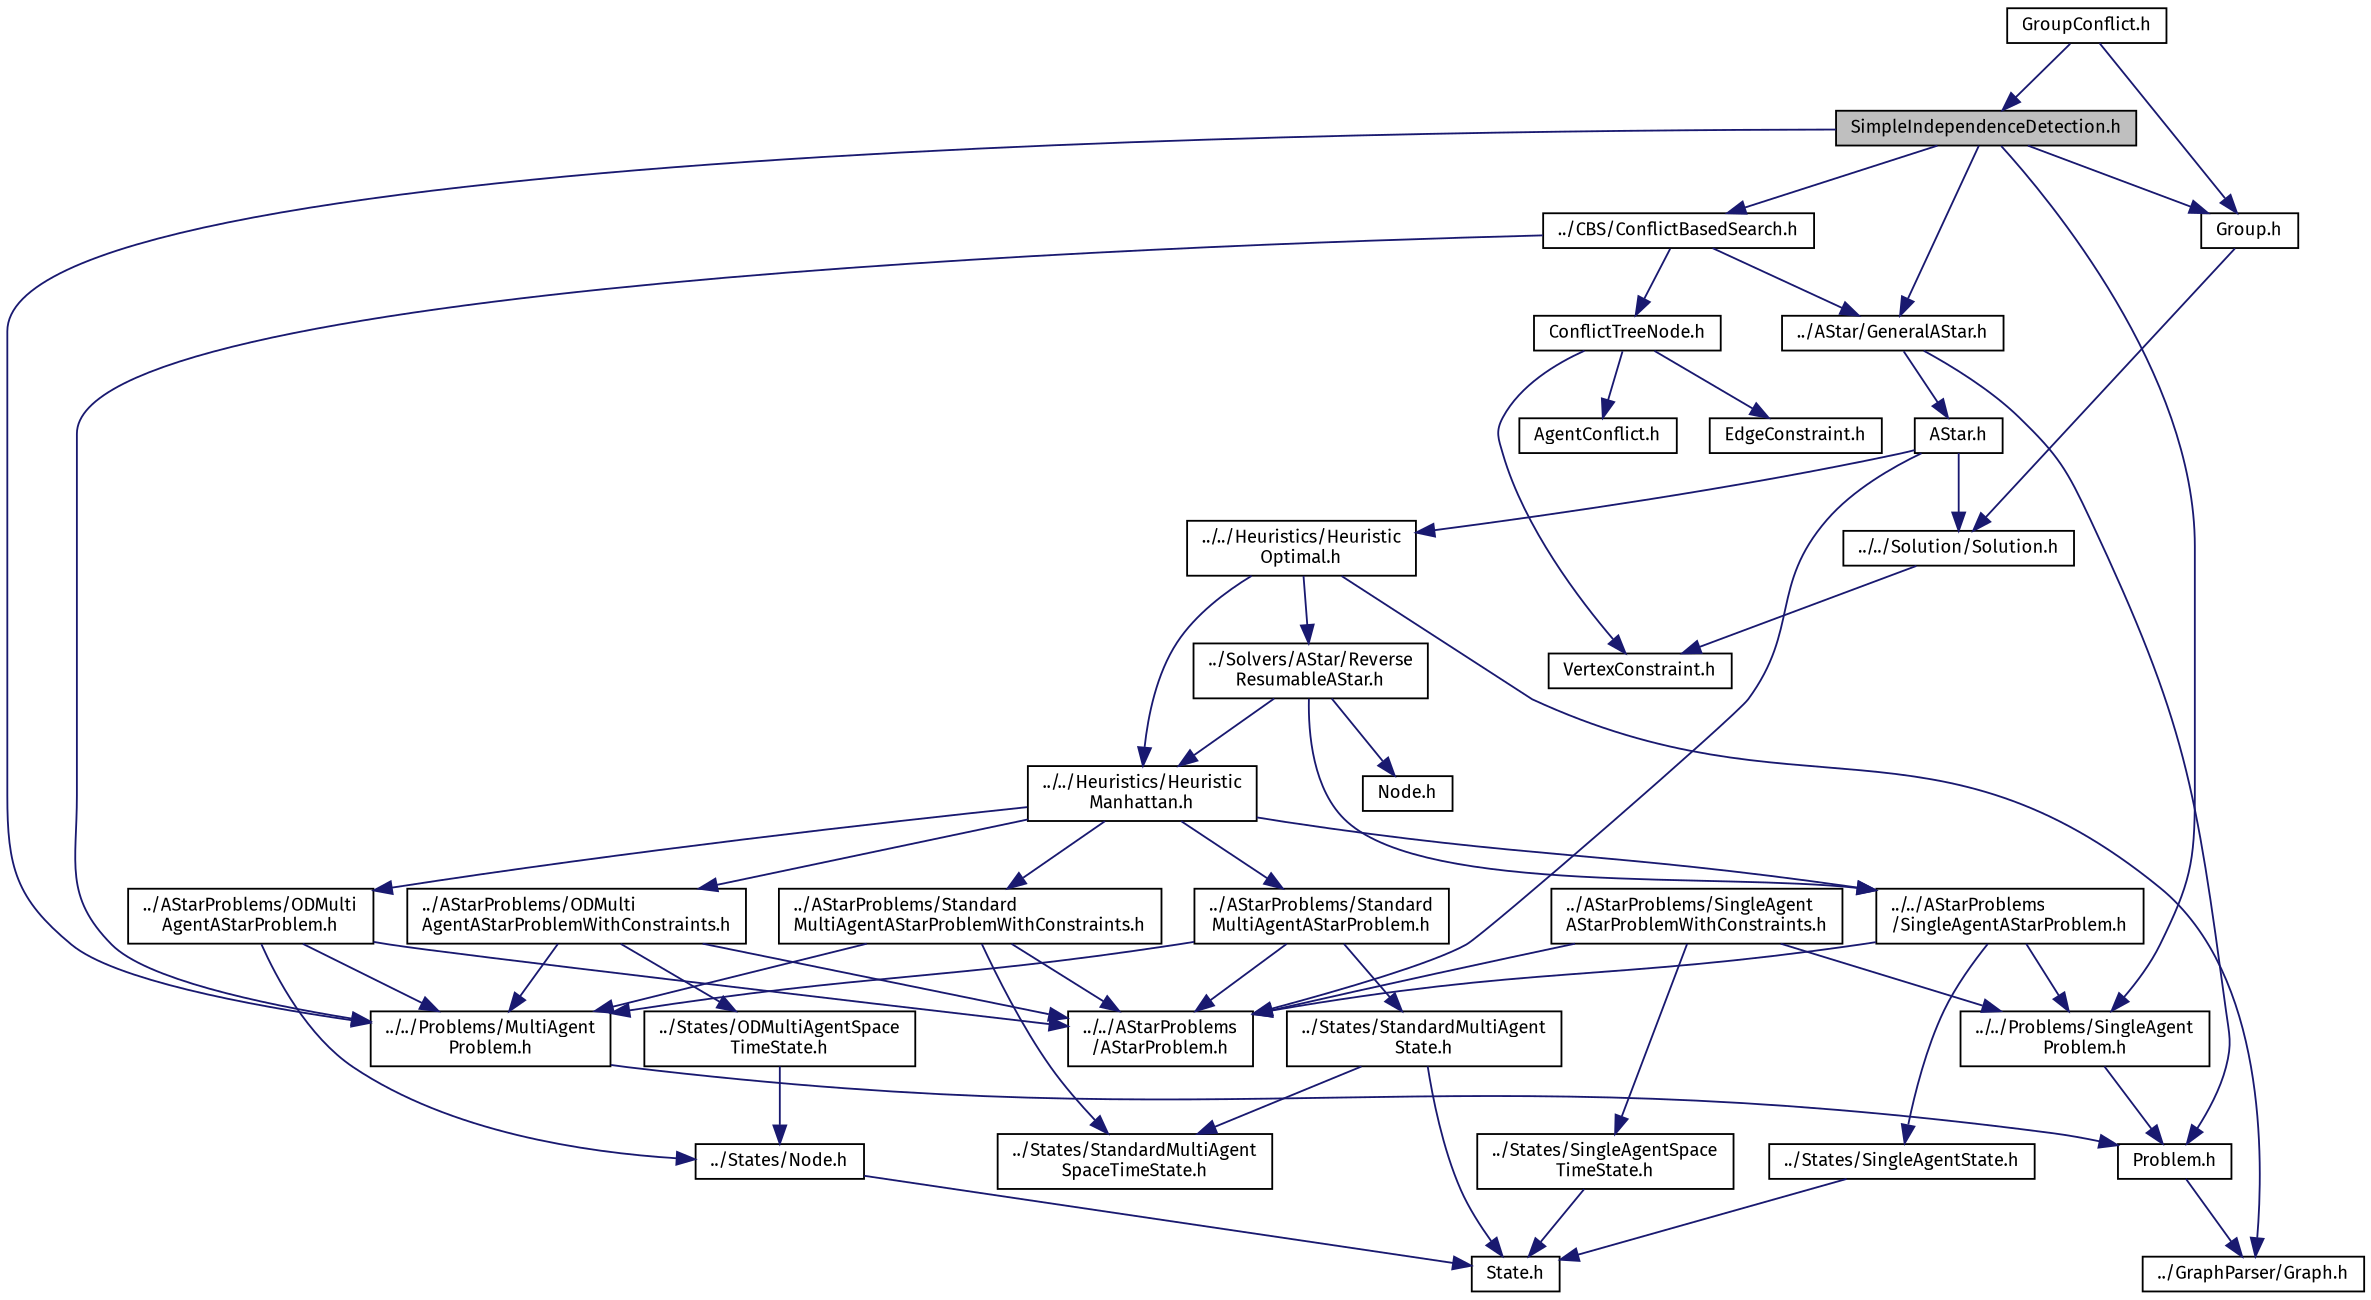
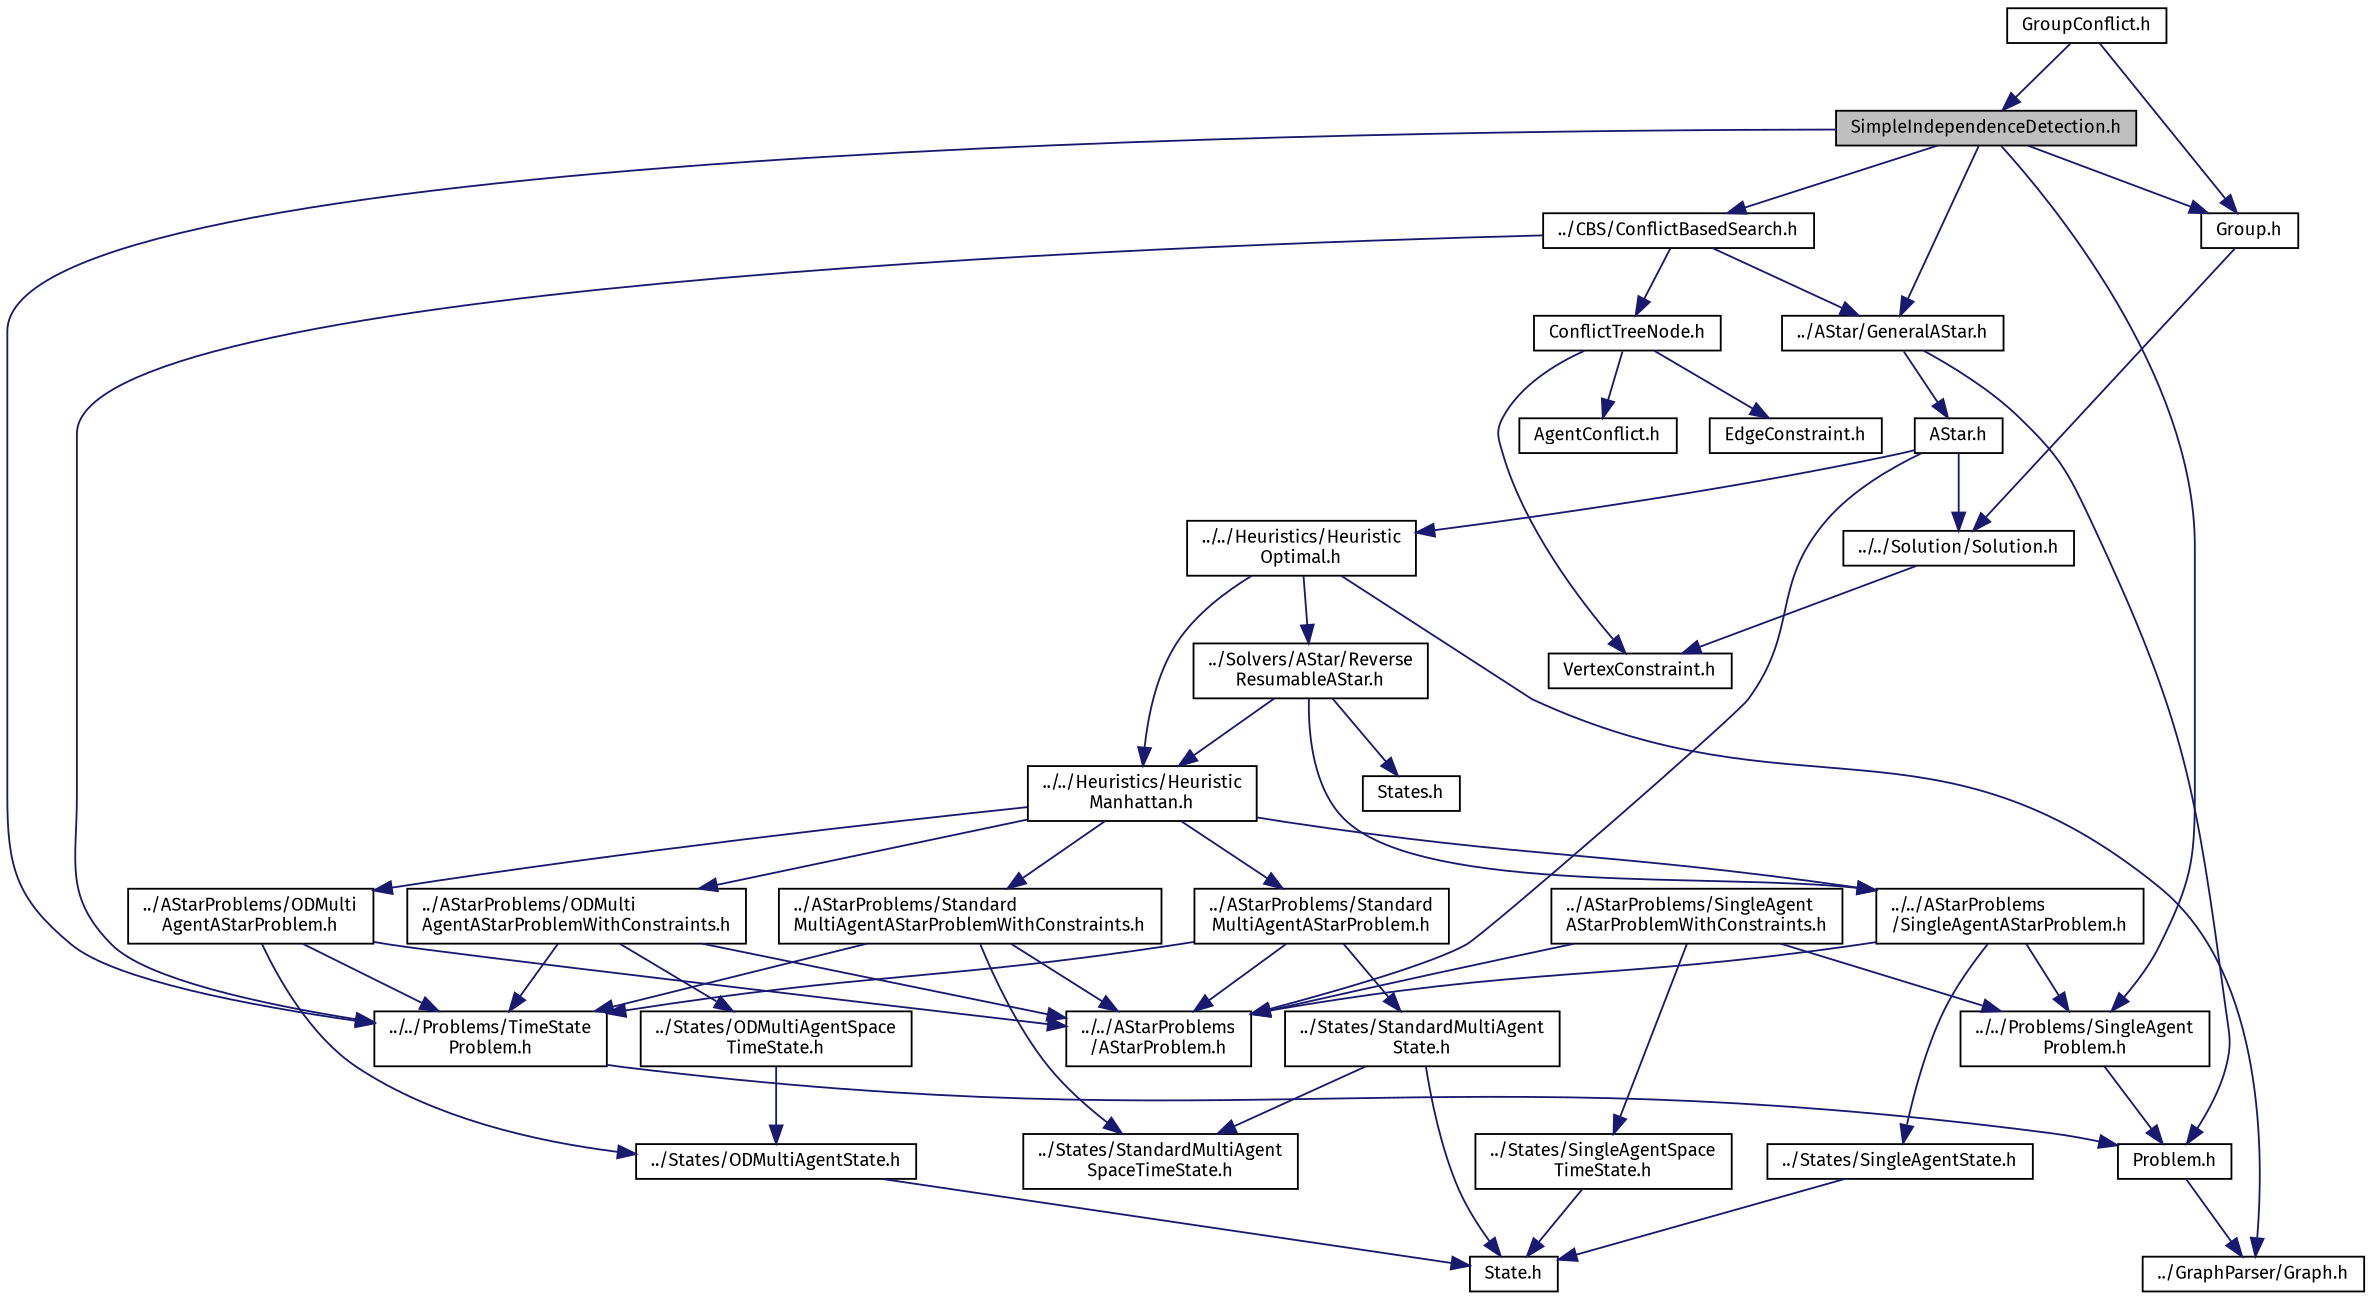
node "Node.h": label "Node.h" -> "States.h"
node "../../Problems/MultiAgent Problem.h": label "../../Problems/MultiAgent Problem.h" -> "../../Problems/TimeState Problem.h"
node "../States/Node.h": label "../States/Node.h" -> "../States/ODMultiAgentState.h"
